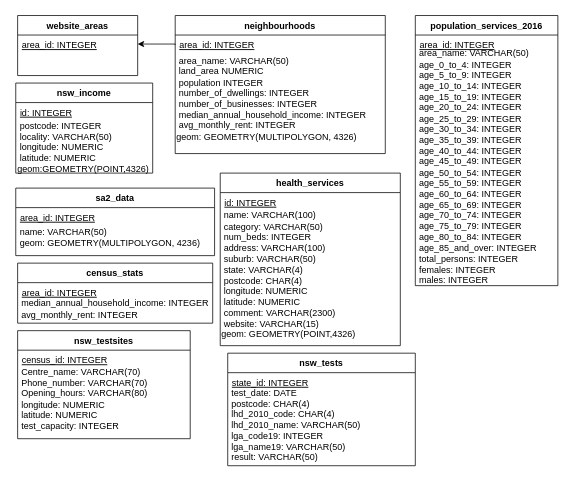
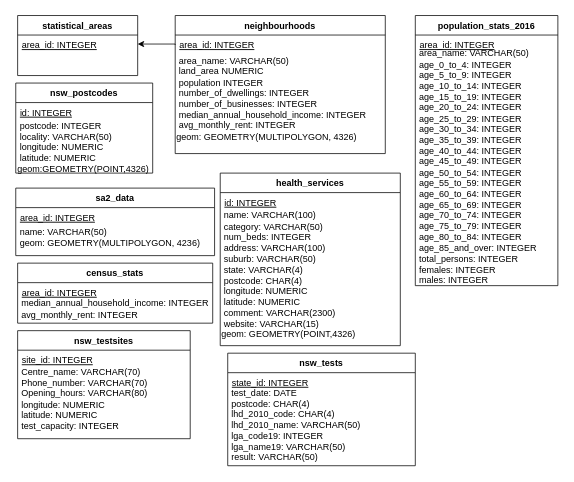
node "website_areas": label "website_areas" -> "statistical_areas"
node "population_services_2016": label "population_services_2016" -> "population_stats_2016"
node "nsw_income": label "nsw_income" -> "nsw_postcodes"
node "census_id: INTEGER": label "census_id: INTEGER" -> "site_id: INTEGER"
